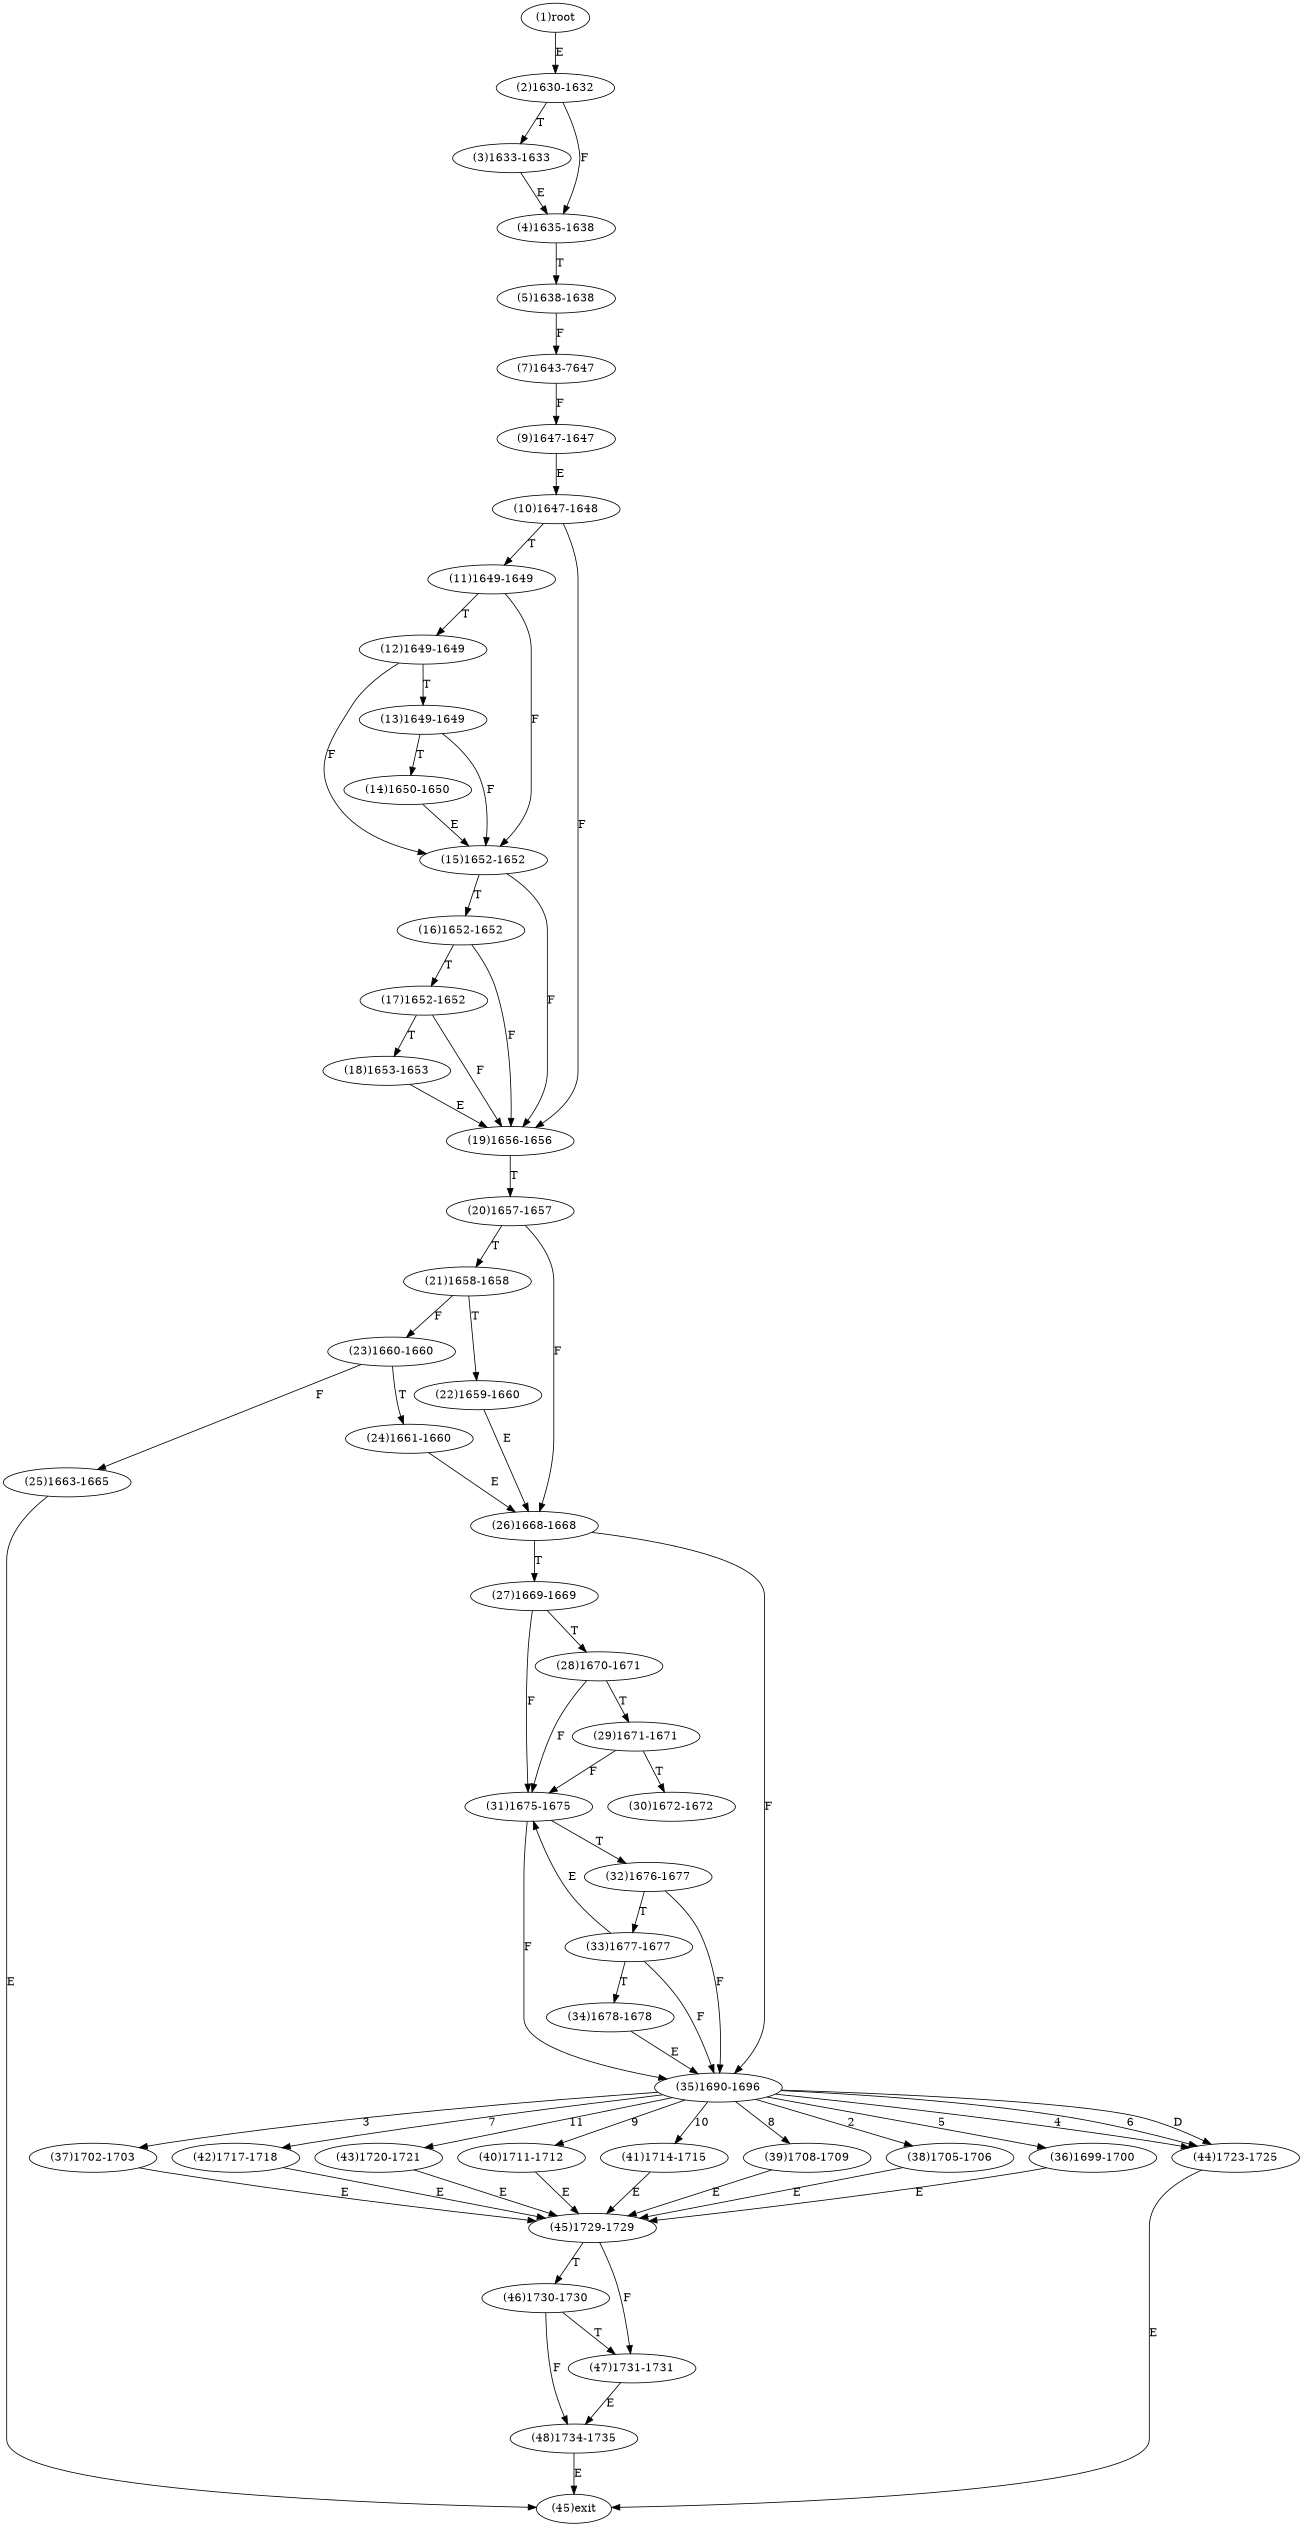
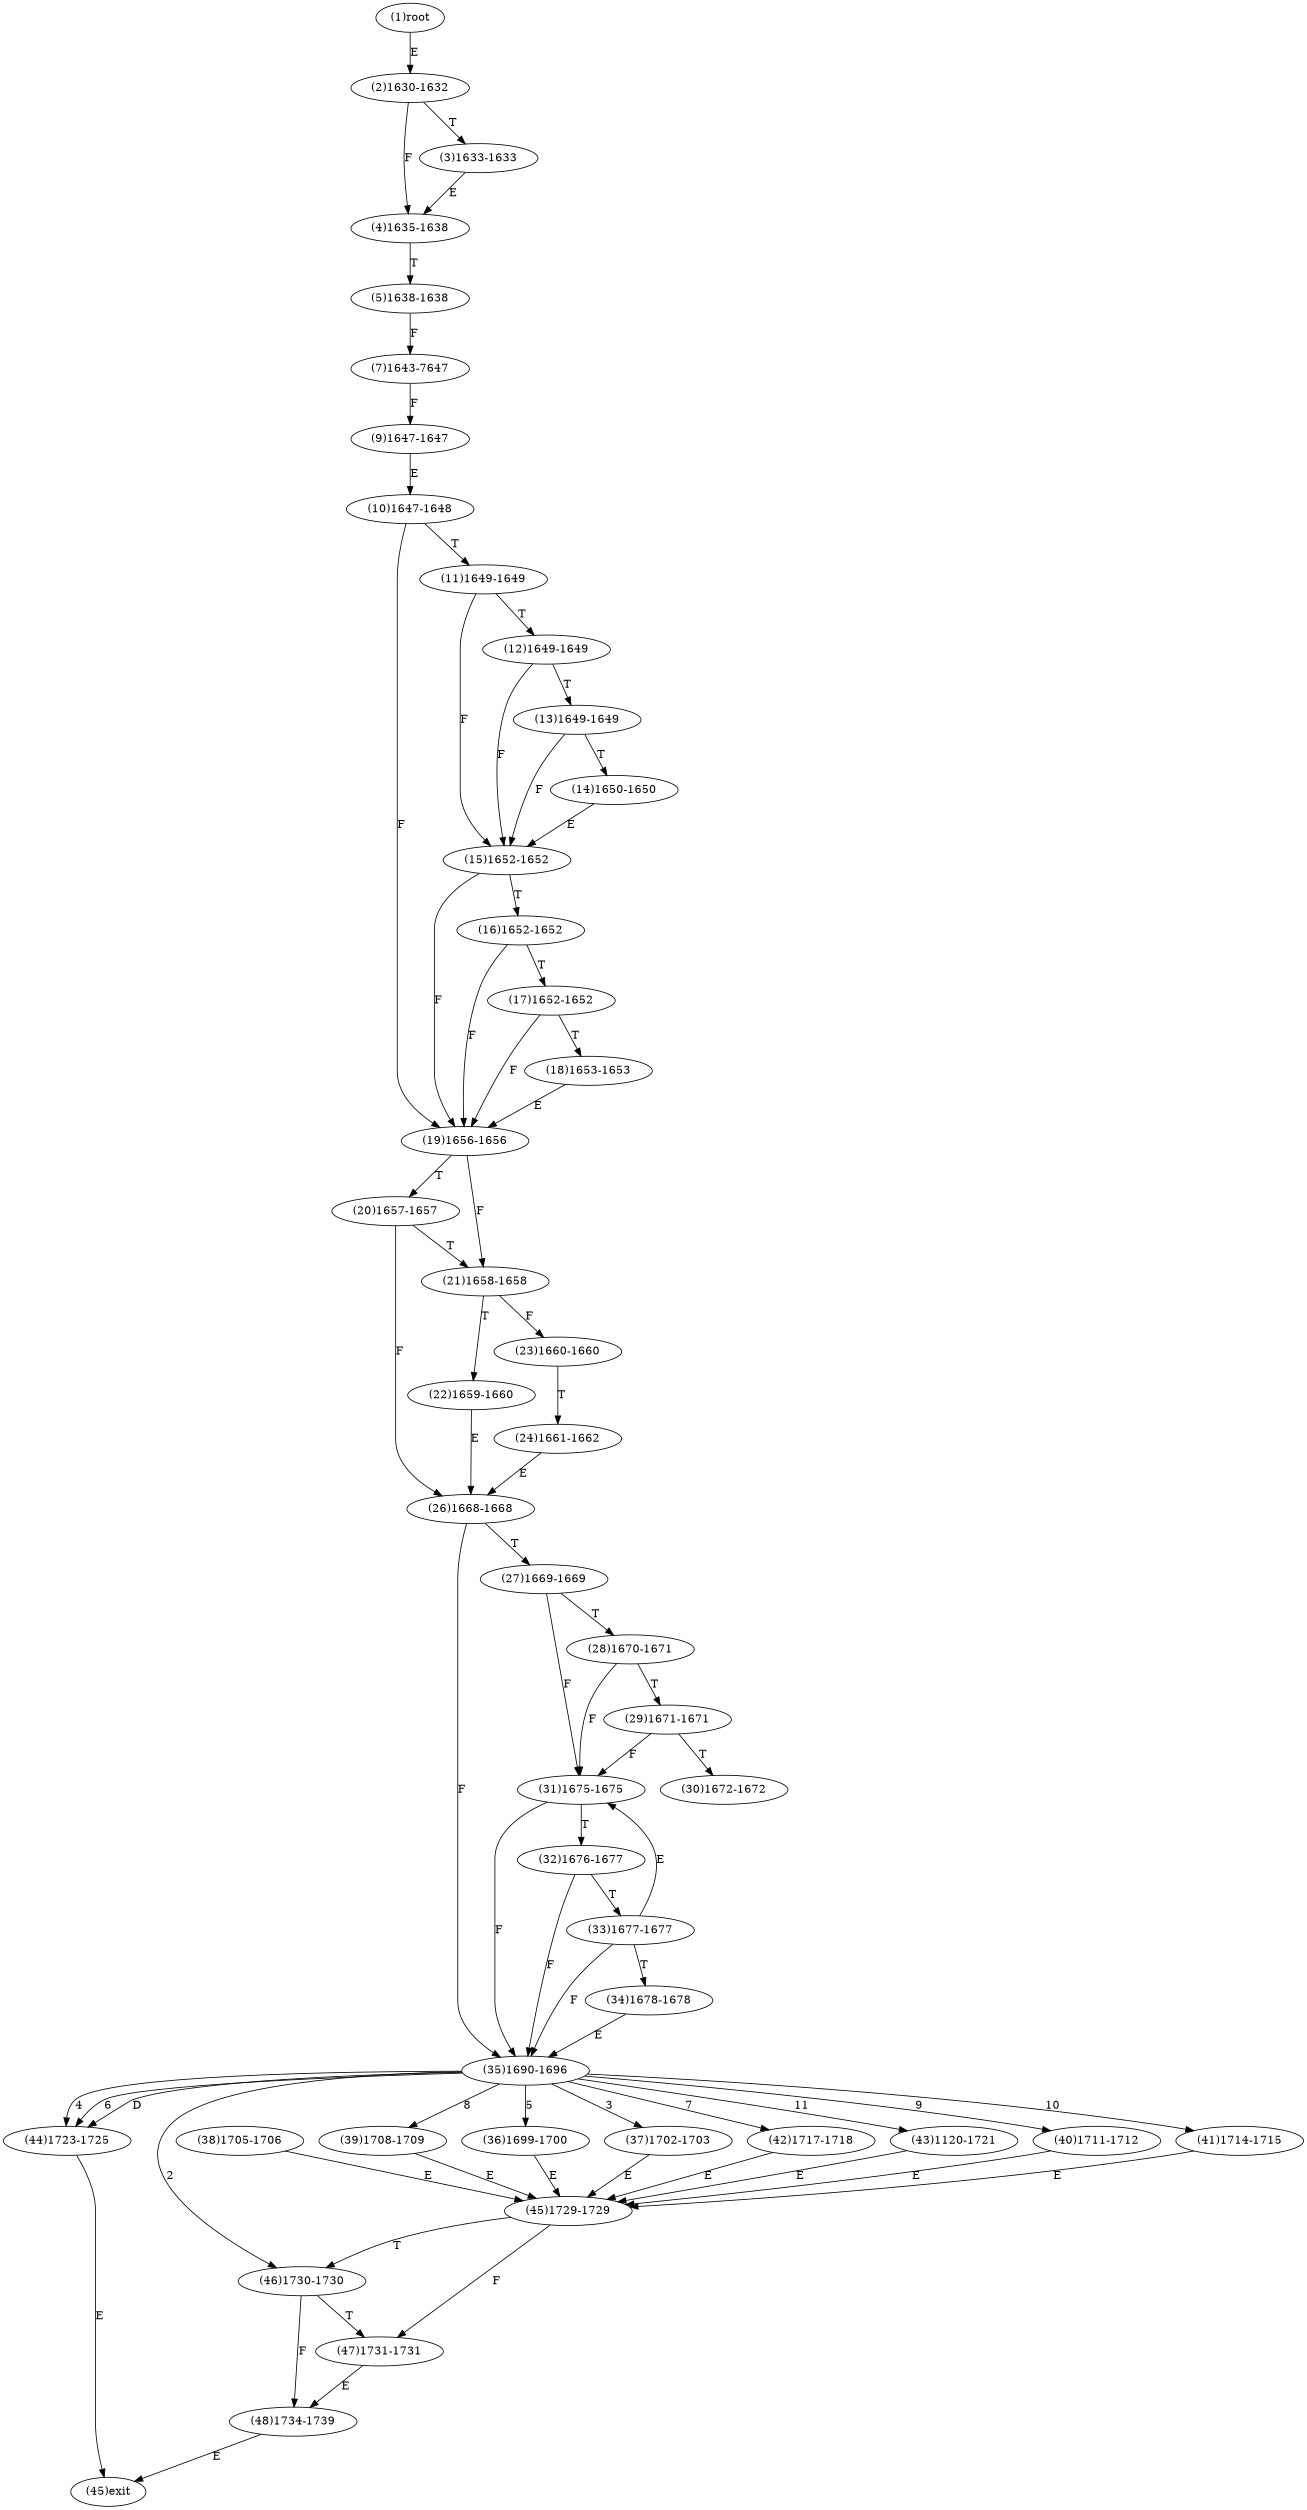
edge "(19)1656-1656" -> "(21)1658-1658": added, label "F"
node "(24)1661-1660": label "(24)1661-1660" -> "(24)1661-1662"
node "(25)1663-1665": removed
edge "(35)1690-1696" -> "(38)1705-1706": now "(35)1690-1696" -> "(46)1730-1730"
node "(43)1720-1721": label "(43)1720-1721" -> "(43)1120-1721"
node "(48)1734-1735": label "(48)1734-1735" -> "(48)1734-1739"
